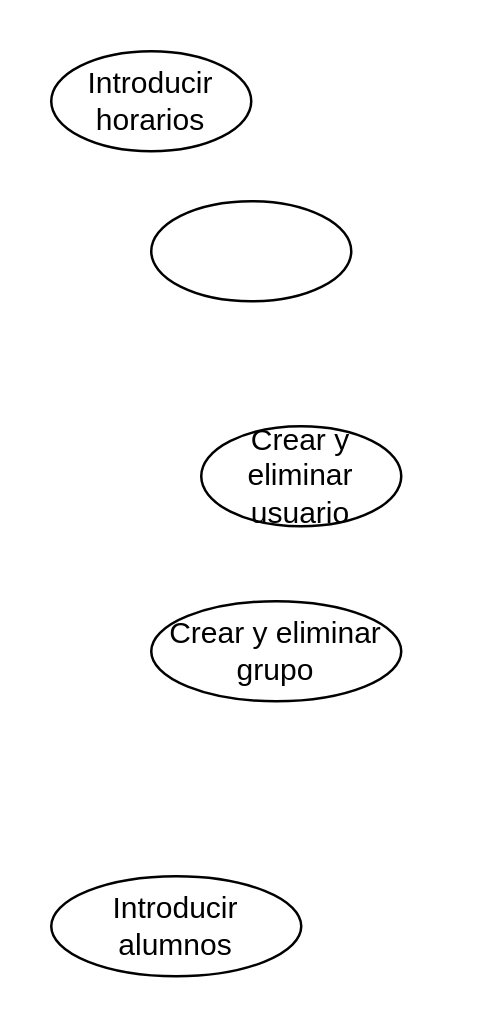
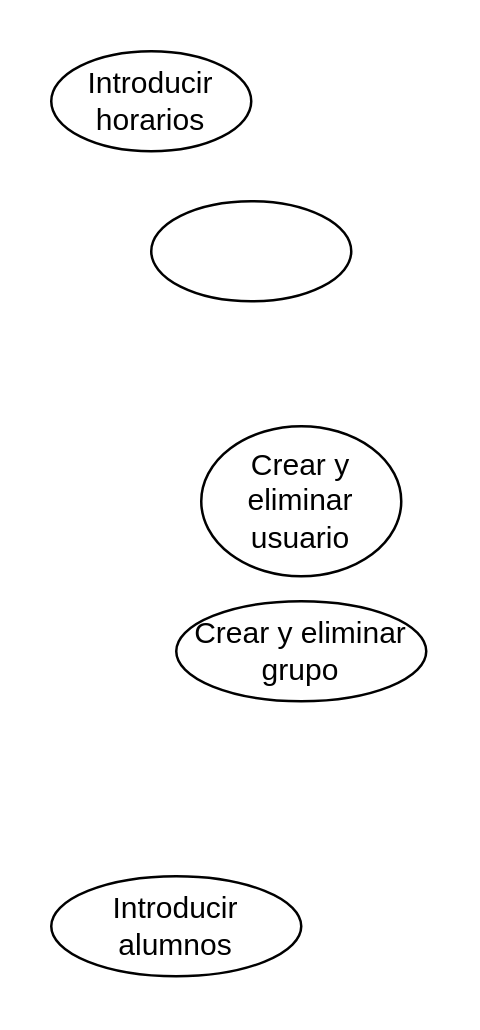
node "Crear y eliminar usuario": size 200x100 -> 200x150
node "Crear y eliminar grupo": moved (276, 651) -> (301, 651)
